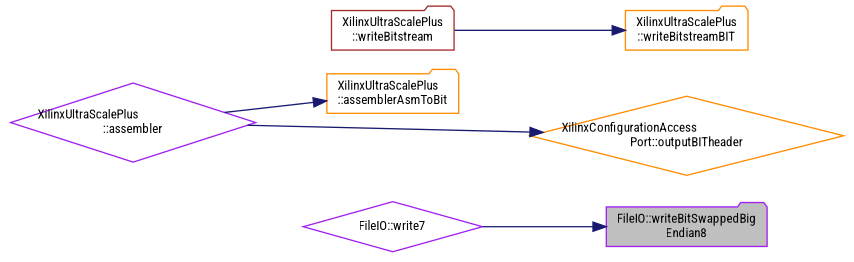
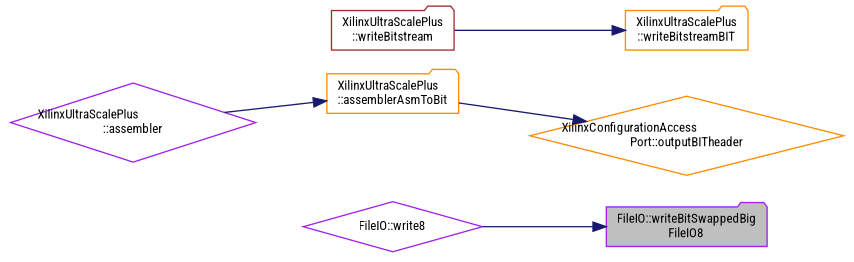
edge "XilinxUltraScalePlus ::assembler" -> "XilinxConfigurationAccess Port::outputBITheader": now "XilinxUltraScalePlus ::assemblerAsmToBit" -> "XilinxConfigurationAccess Port::outputBITheader"
node "FileIO::write7": label "FileIO::write7" -> "FileIO::write8"
node "FileIO::writeBitSwappedBig Endian8": label "FileIO::writeBitSwappedBig Endian8" -> "FileIO::writeBitSwappedBig FileIO8"
